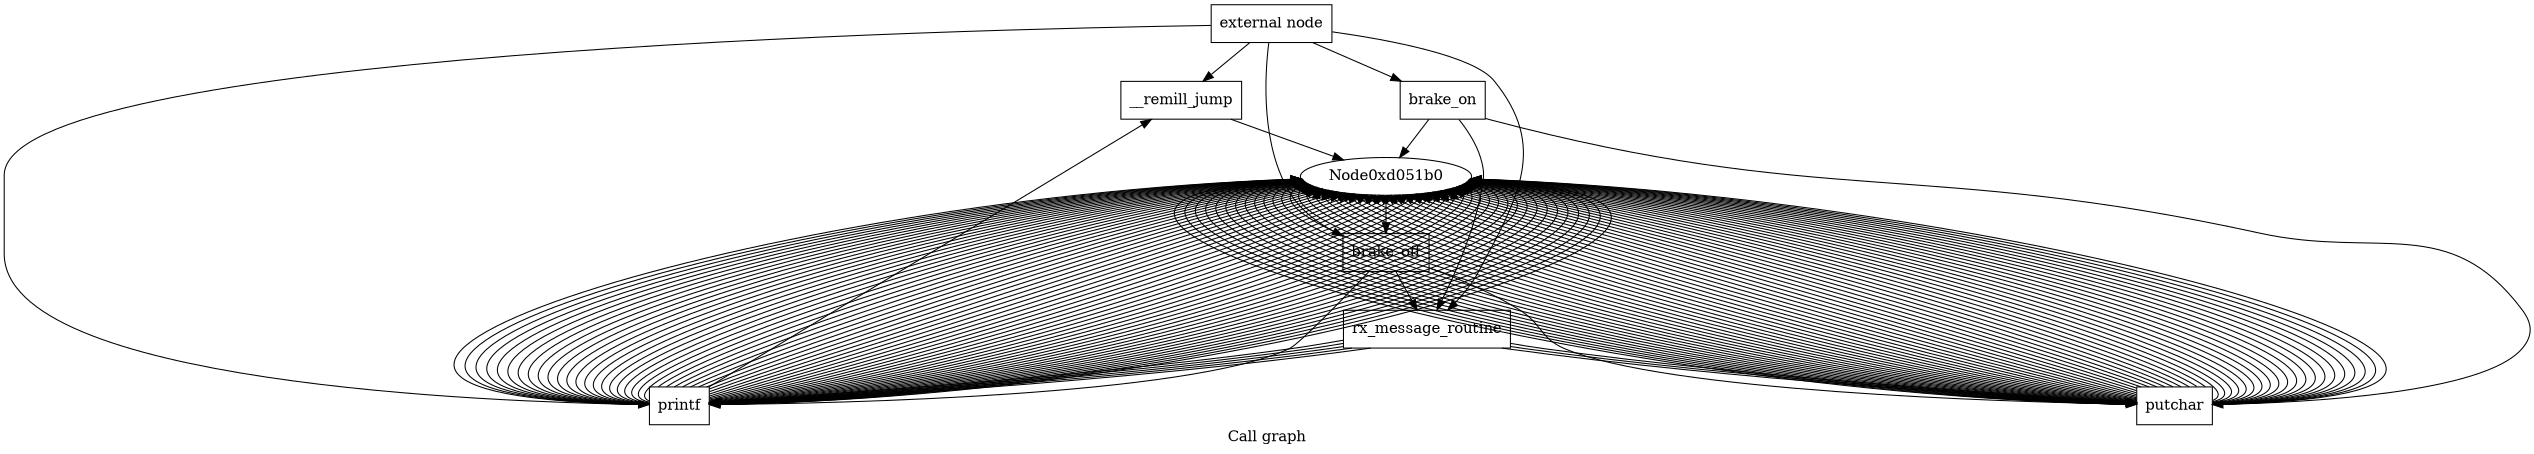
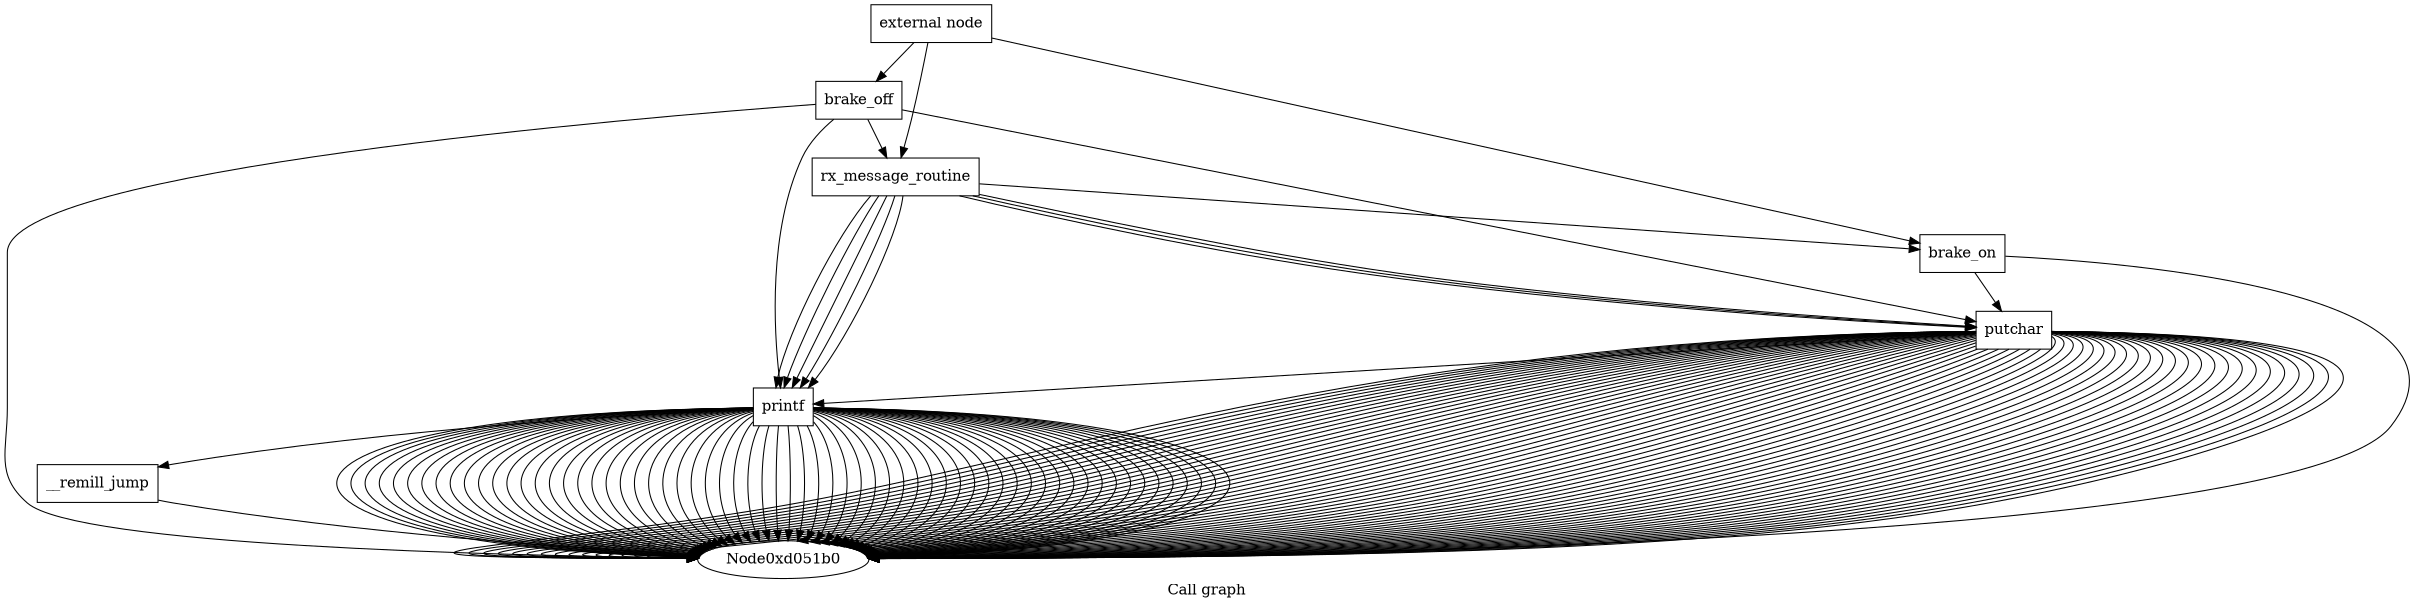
edge "external node" -> "__remill_jump": removed
edge "external node" -> "printf": now "putchar" -> "printf"
edge "brake_on" -> "rx_message_routine": reversed
edge "Node0xd051b0" -> "brake_off": reversed
